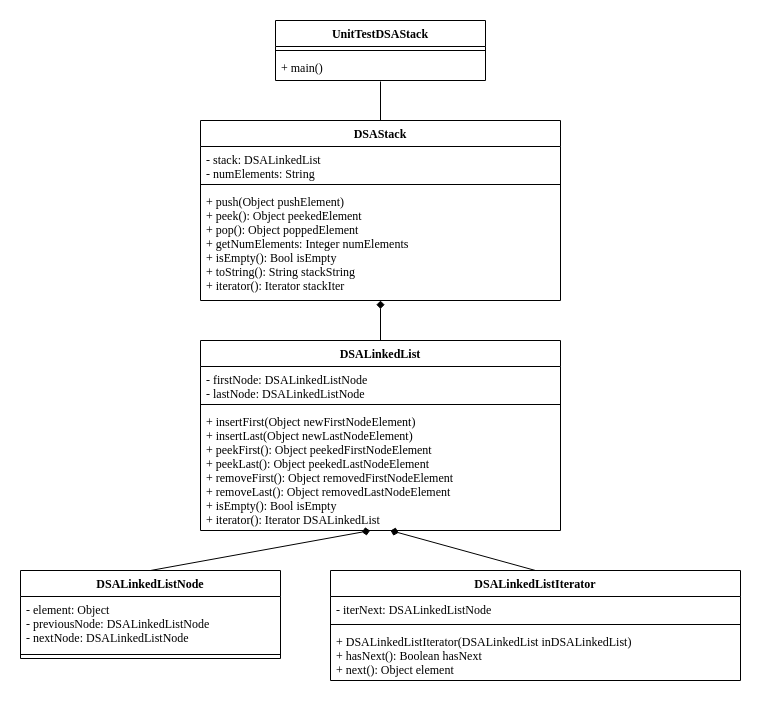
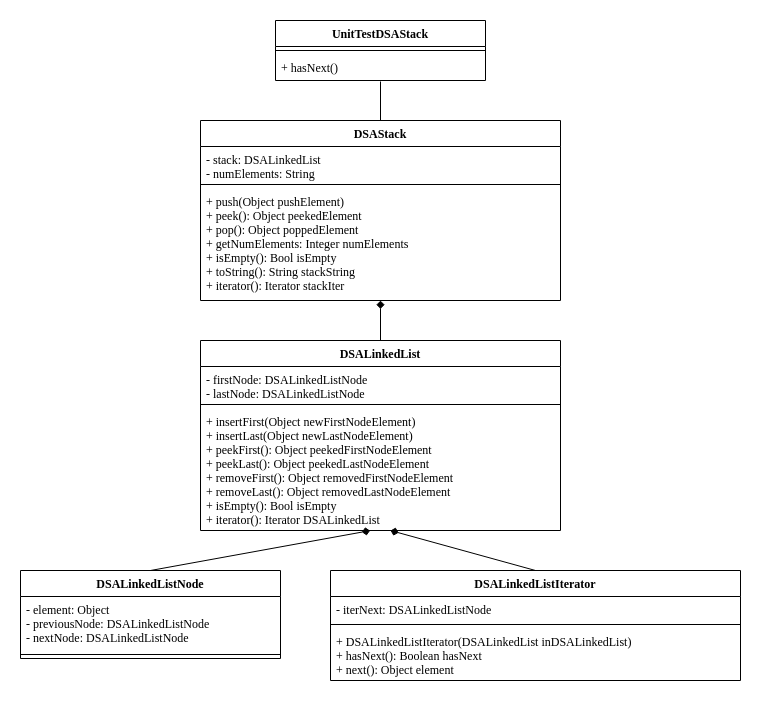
node "+ main()": label "+ main()" -> "+ hasNext()"
